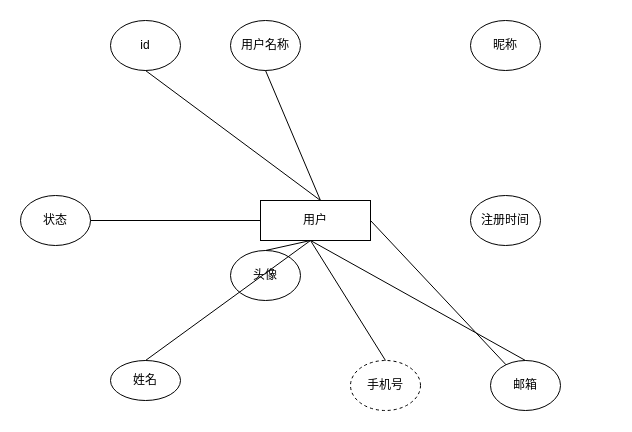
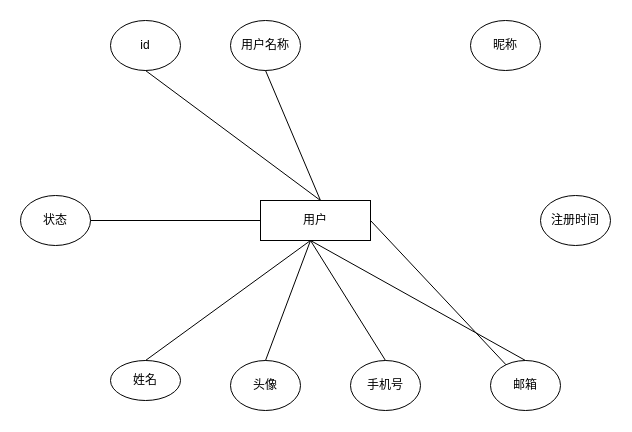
node "注册时间": moved (506, 221) -> (576, 221)
node "头像": moved (266, 276) -> (266, 386)
node "手机号": style dashed -> solid
